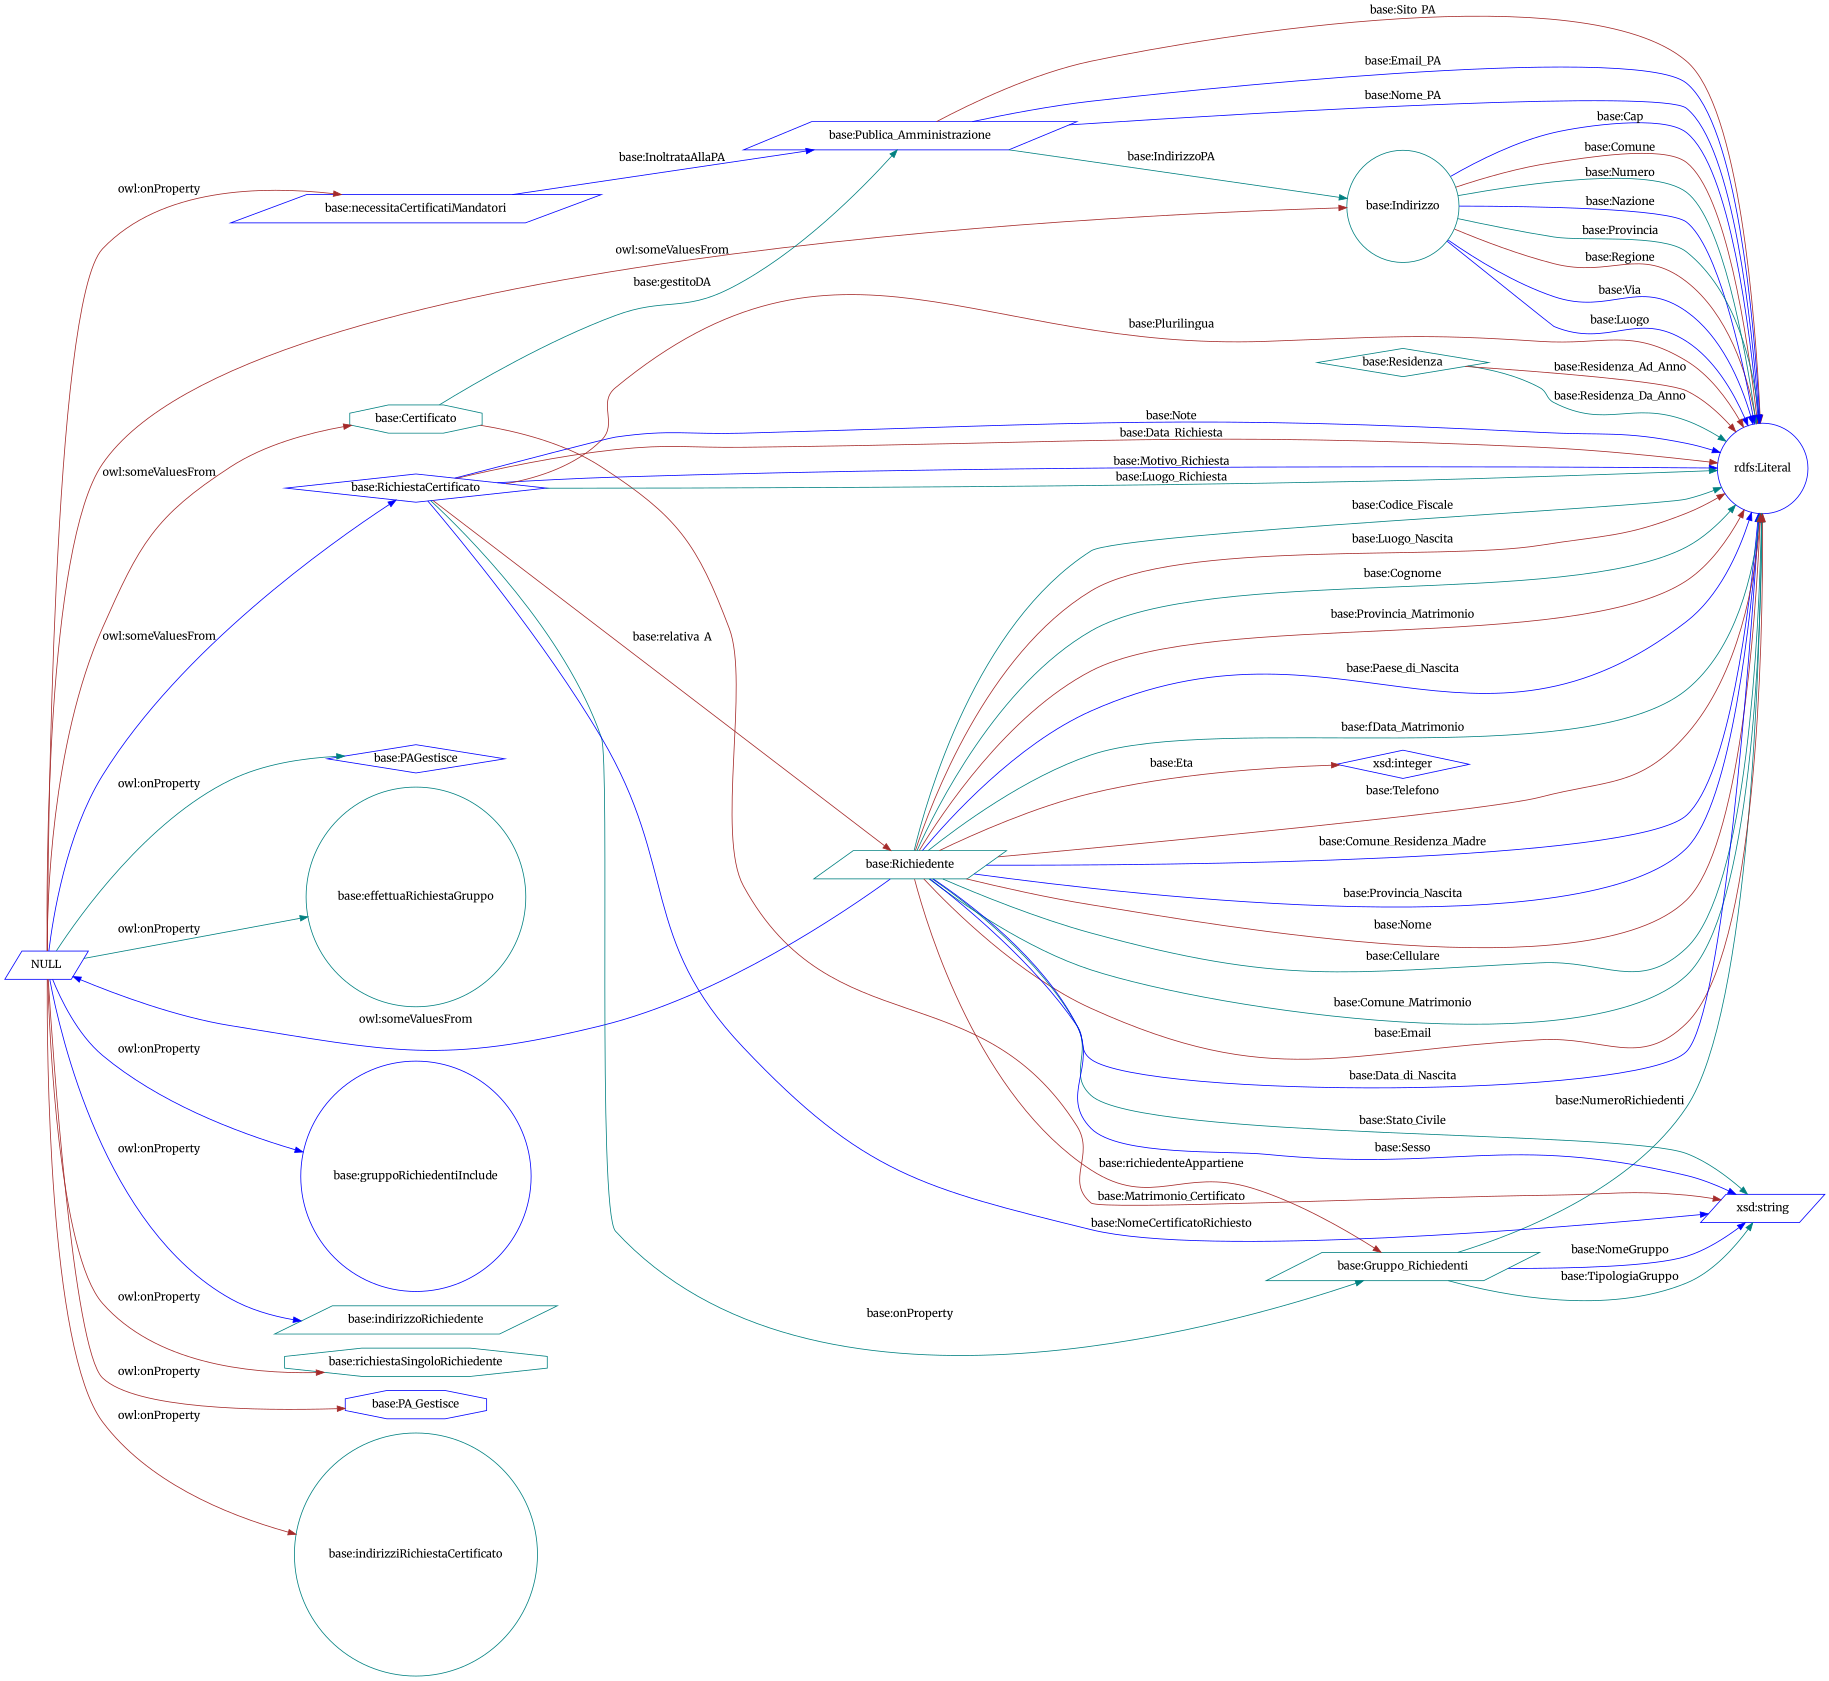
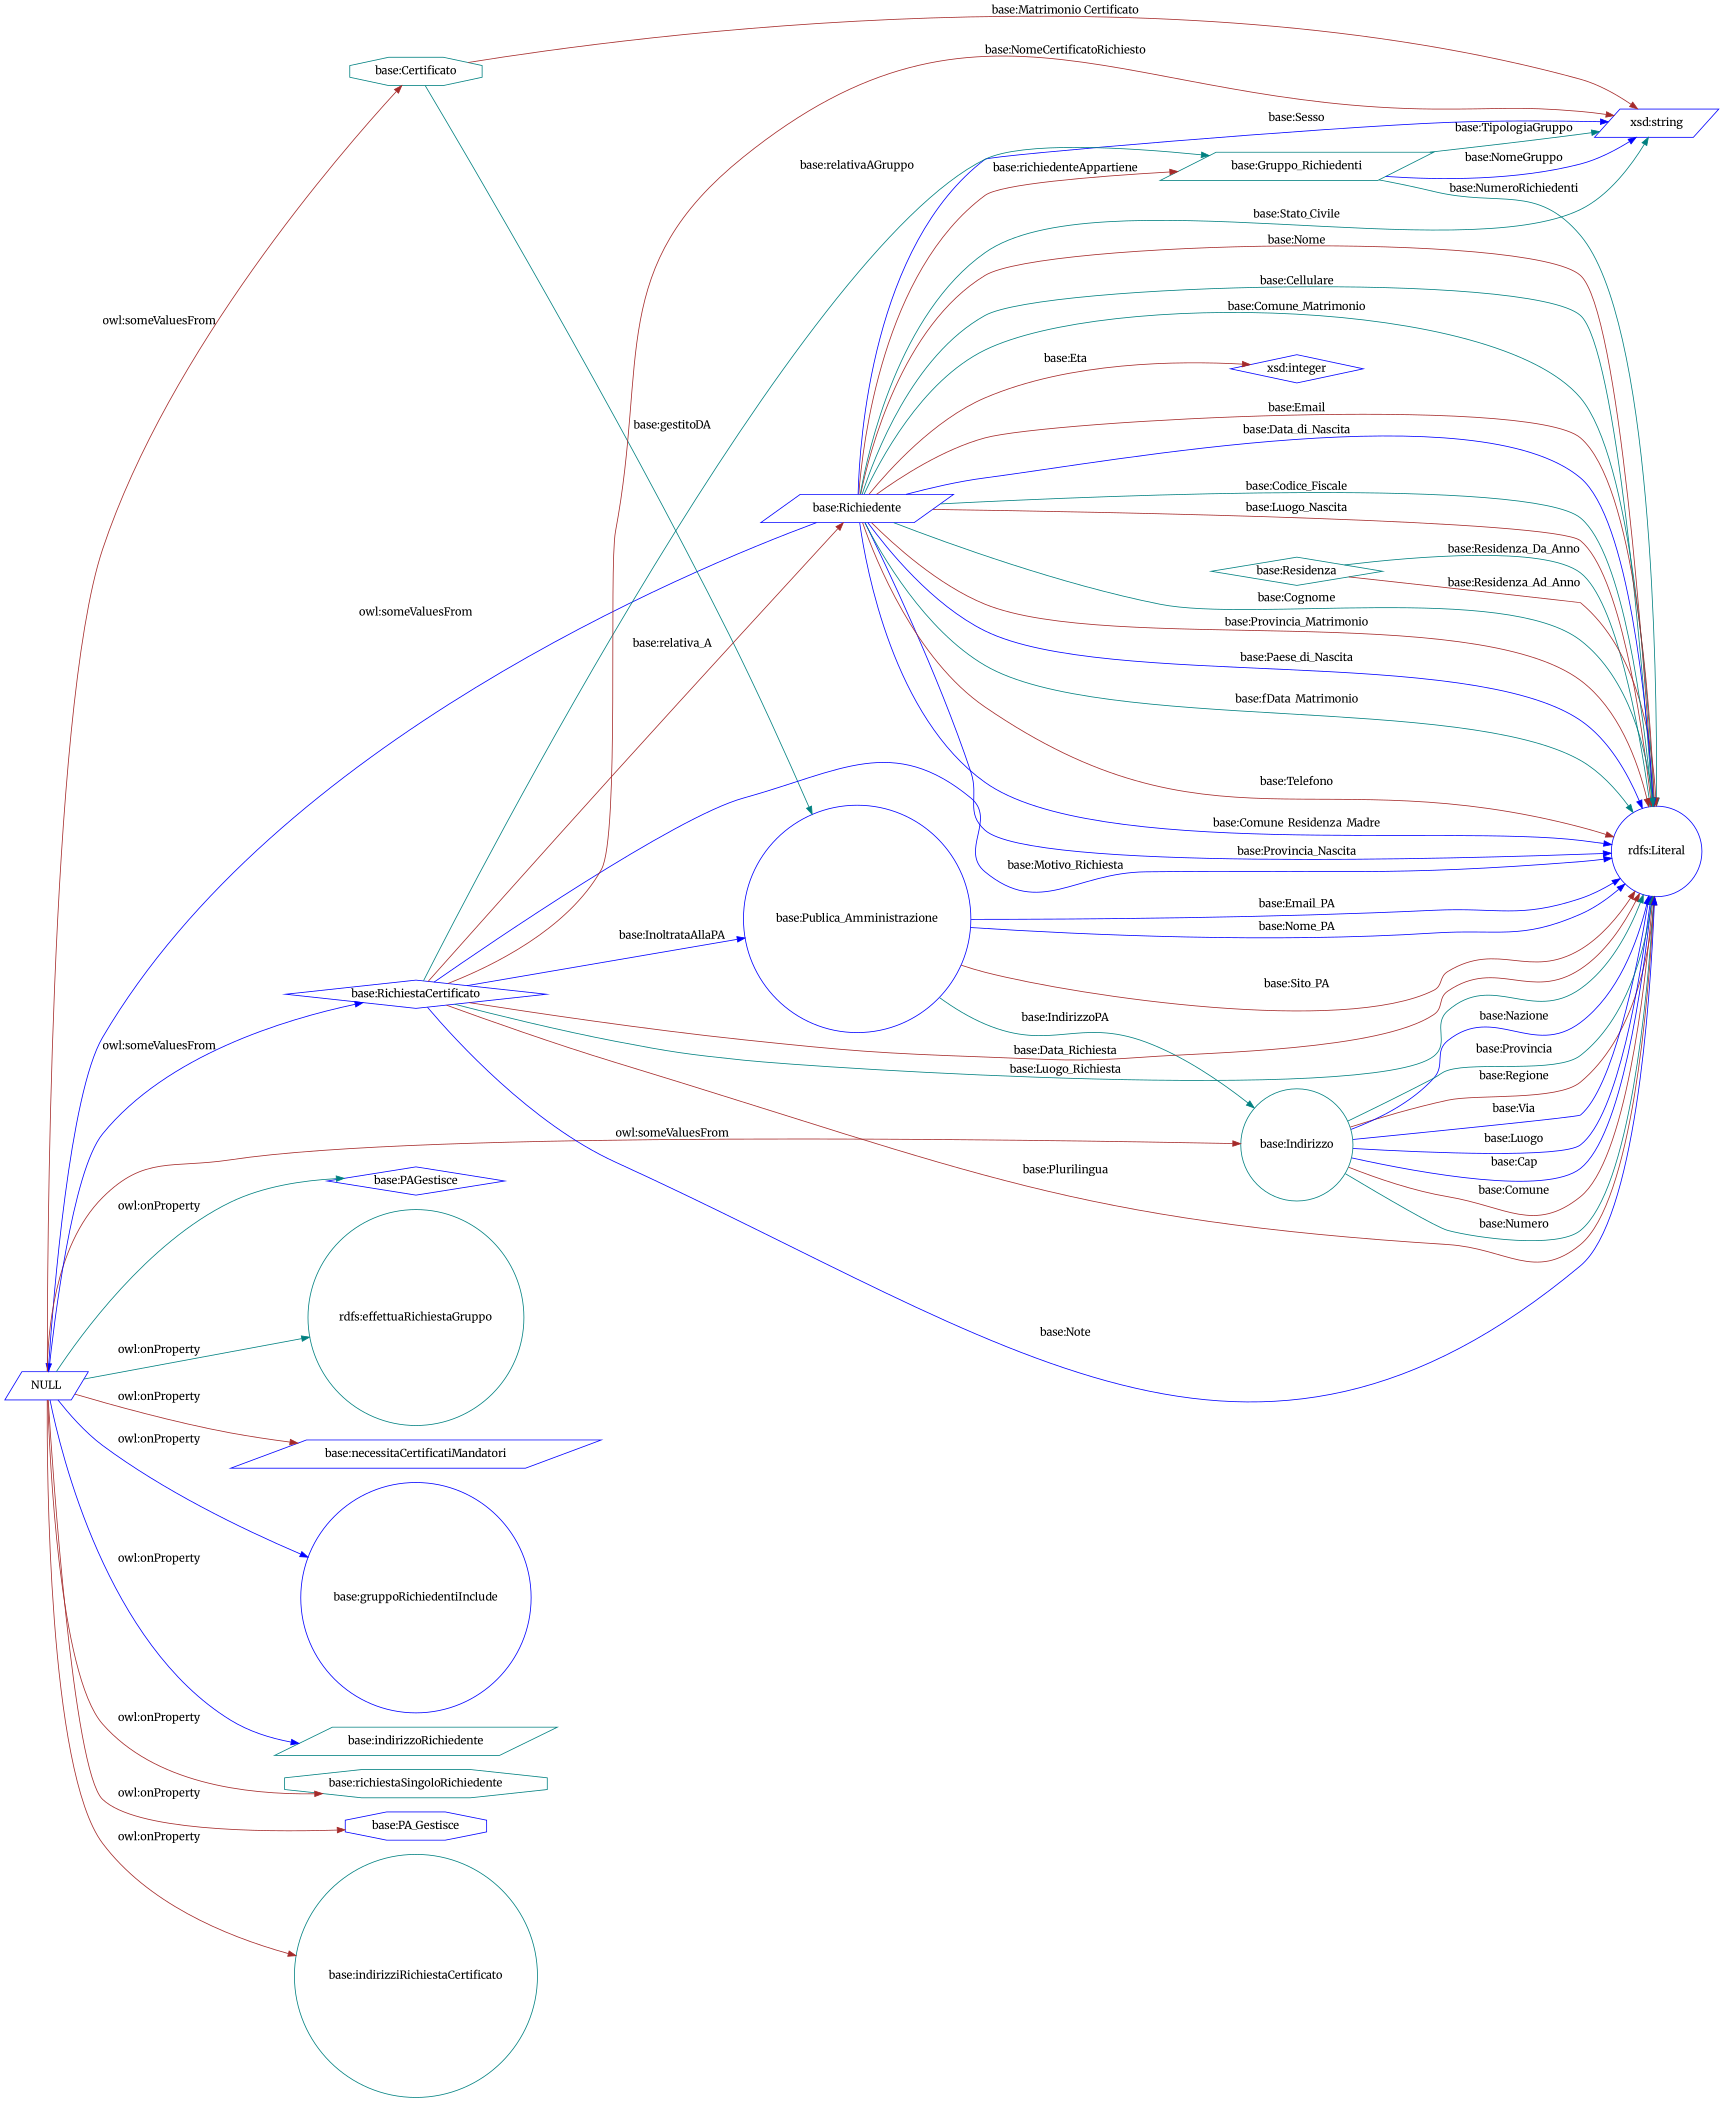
node "base:Publica_Amministrazione": shape parallelogram -> circle
edge "base:necessitaCertificatiMandatori" -> "base:Publica_Amministrazione": now "base:RichiestaCertificato" -> "base:Publica_Amministrazione"
node "base:Richiedente": color teal -> blue
node "base:effettuaRichiestaGruppo": label "base:effettuaRichiestaGruppo" -> "rdfs:effettuaRichiestaGruppo"
edge "base:RichiestaCertificato" -> "xsd:string": color blue -> brown
edge "base:RichiestaCertificato" -> "base:Gruppo_Richiedenti": label "base:onProperty" -> "base:relativaAGruppo"
